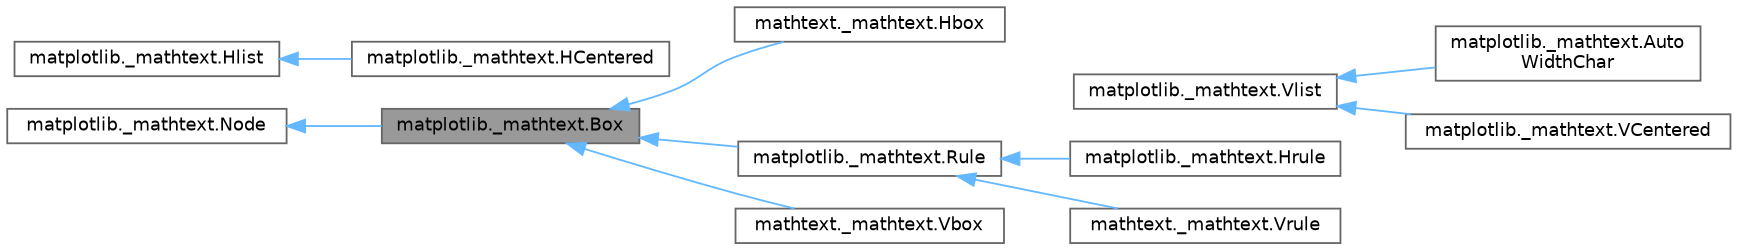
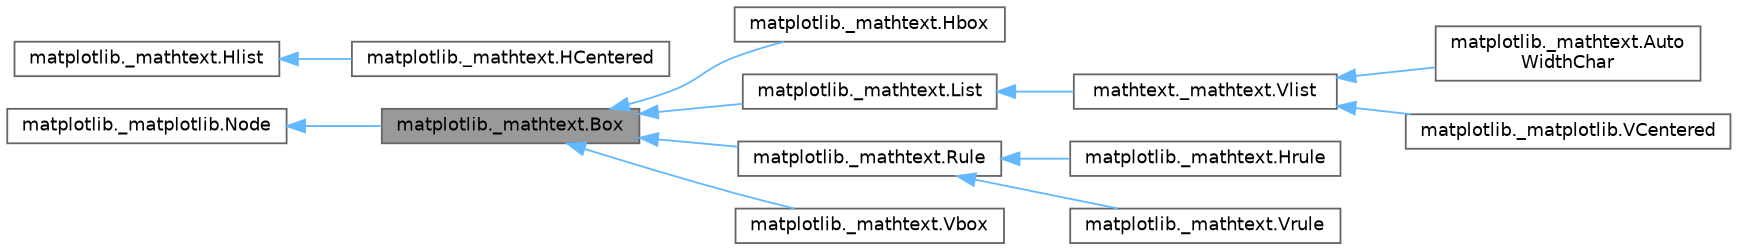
node "mathtext._mathtext.Hbox": label "mathtext._mathtext.Hbox" -> "matplotlib._mathtext.Hbox"
node "matplotlib._mathtext.List": added
node "matplotlib._mathtext.Vlist": label "matplotlib._mathtext.Vlist" -> "mathtext._mathtext.Vlist"
node "matplotlib._mathtext.Node": label "matplotlib._mathtext.Node" -> "matplotlib._matplotlib.Node"
node "matplotlib._mathtext.VCentered": label "matplotlib._mathtext.VCentered" -> "matplotlib._matplotlib.VCentered"
node "mathtext._mathtext.Vbox": label "mathtext._mathtext.Vbox" -> "matplotlib._mathtext.Vbox"
node "mathtext._mathtext.Vrule": label "mathtext._mathtext.Vrule" -> "matplotlib._mathtext.Vrule"
